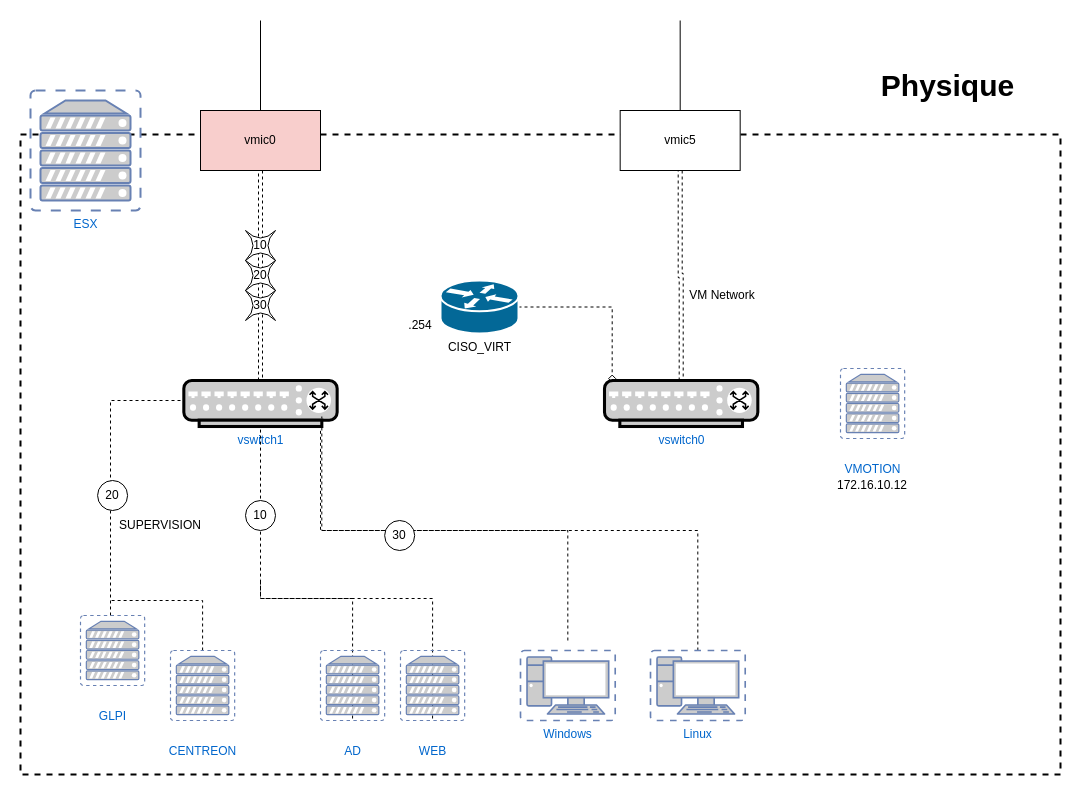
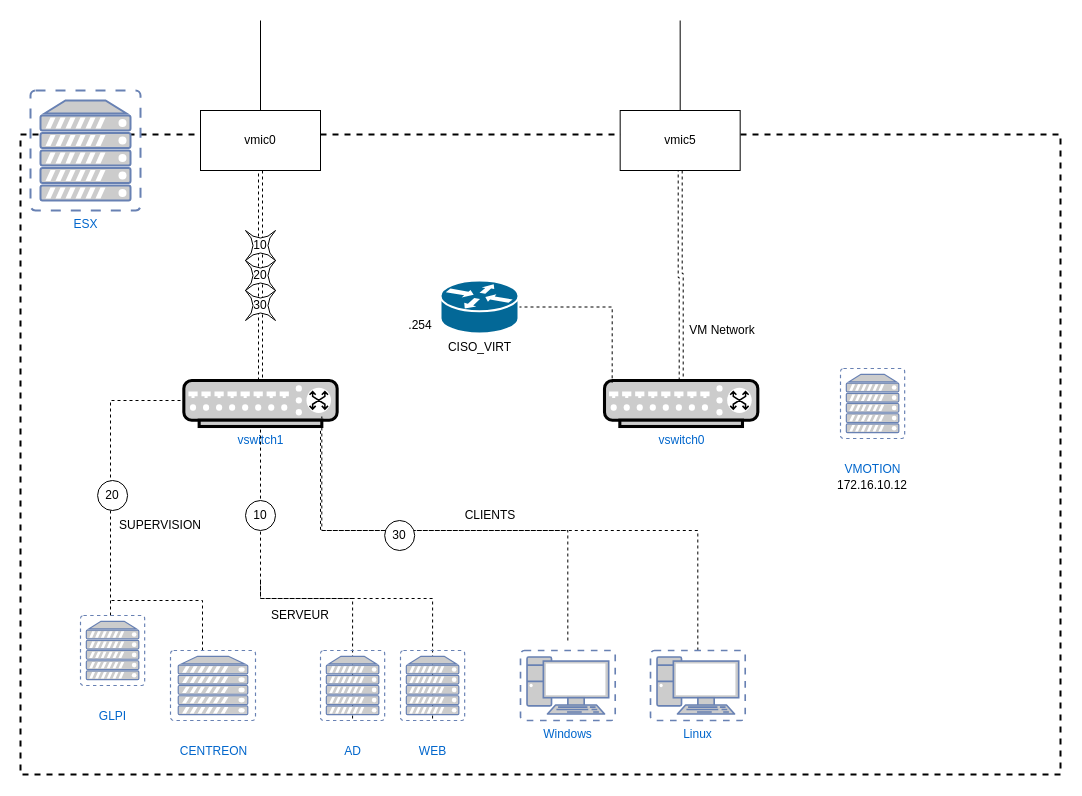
node "Physique": removed
node "vmic0": fillcolor #f8cecc -> #ffffff
node "VM Network": moved (723, 296) -> (723, 331)
edge "CISO_VIRT" -> "vswitch0": arrowhead diamond -> none
node "CLIENTS": added
node "SERVEUR": added
node "CENTREON": size 64x70 -> 85x70
